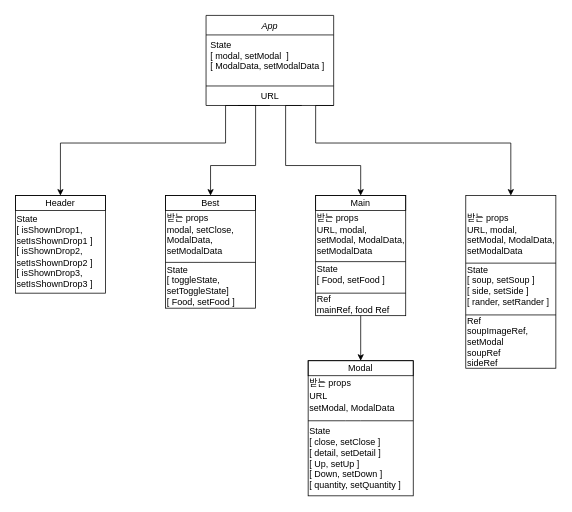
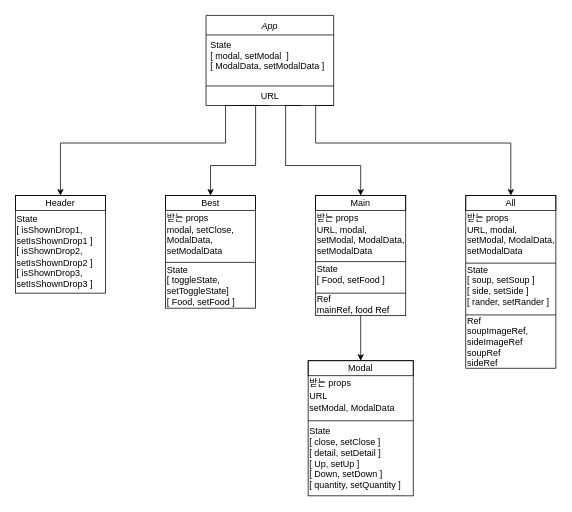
node "All": added
node "Ref soupImageRef, setModal soupRef sideRef": label "Ref soupImageRef, setModal soupRef sideRef" -> "Ref soupImageRef, sideImageRef soupRef sideRef"
